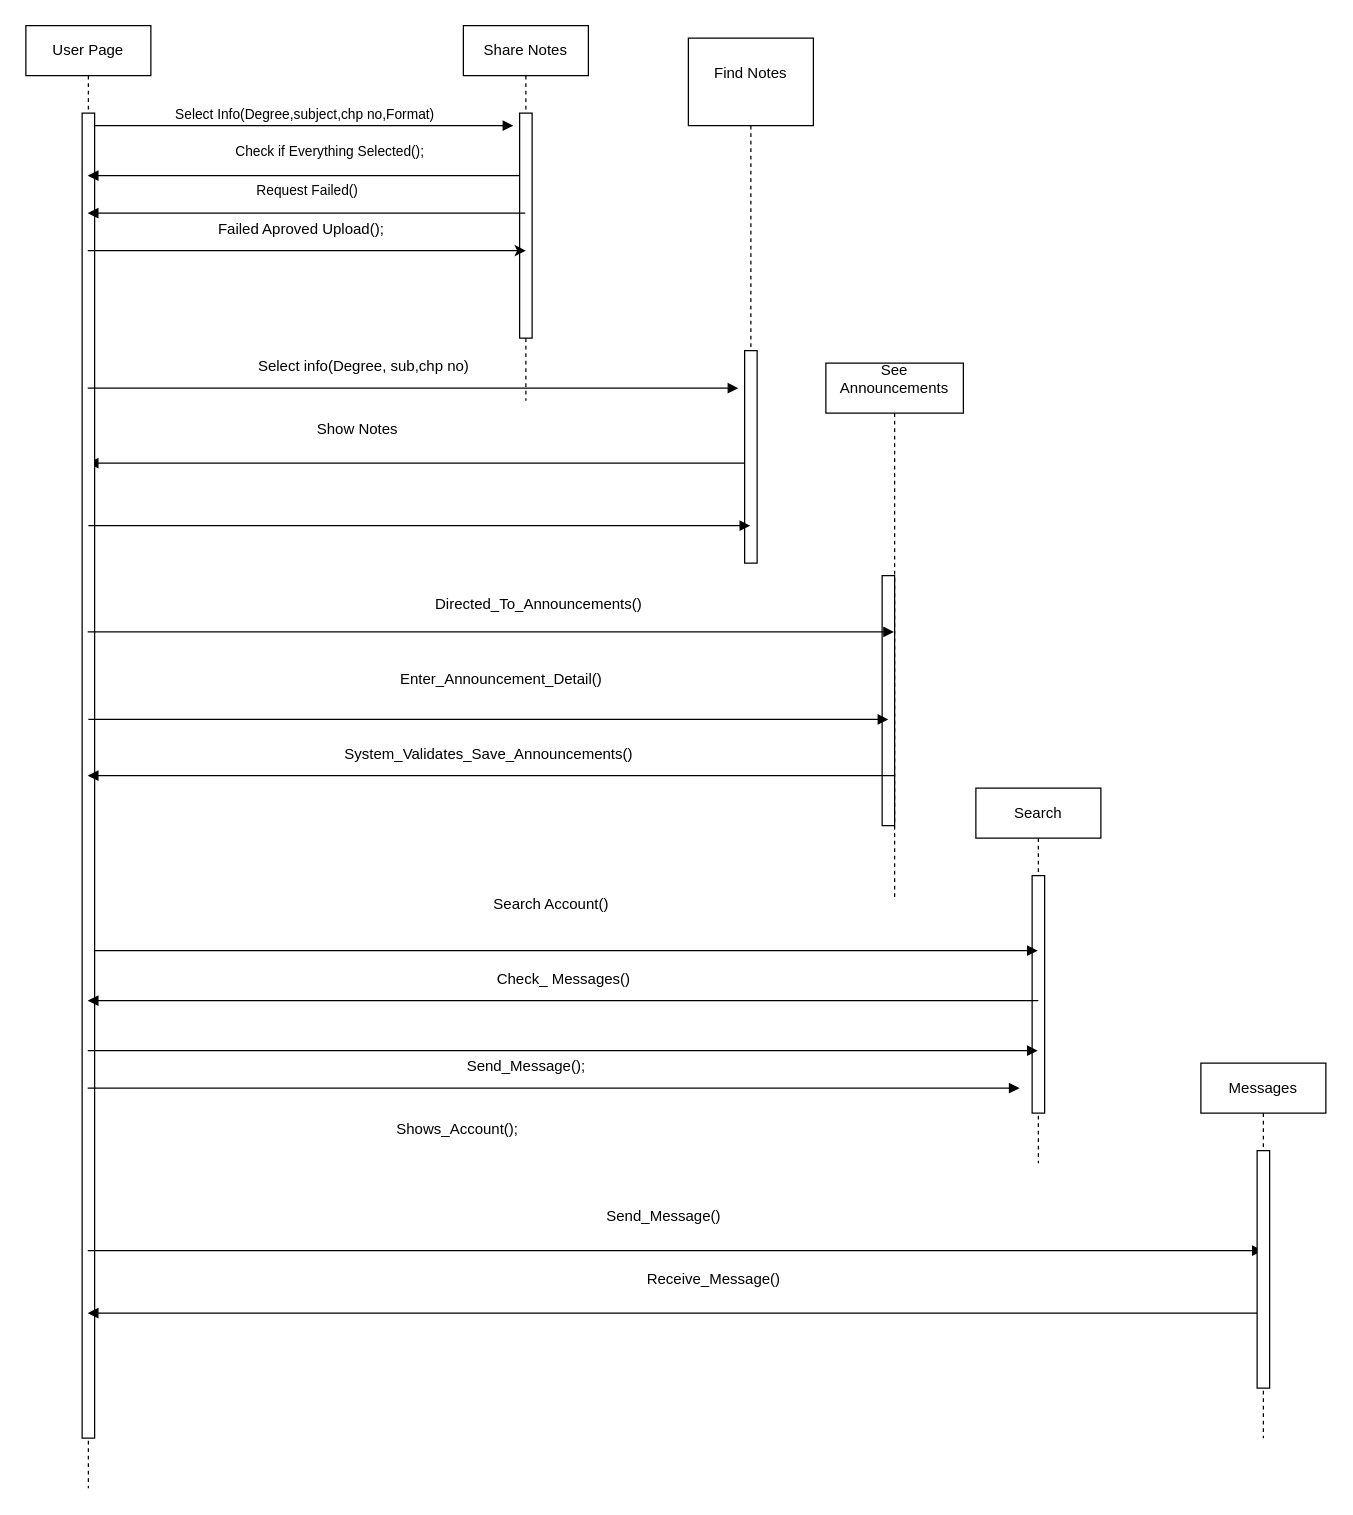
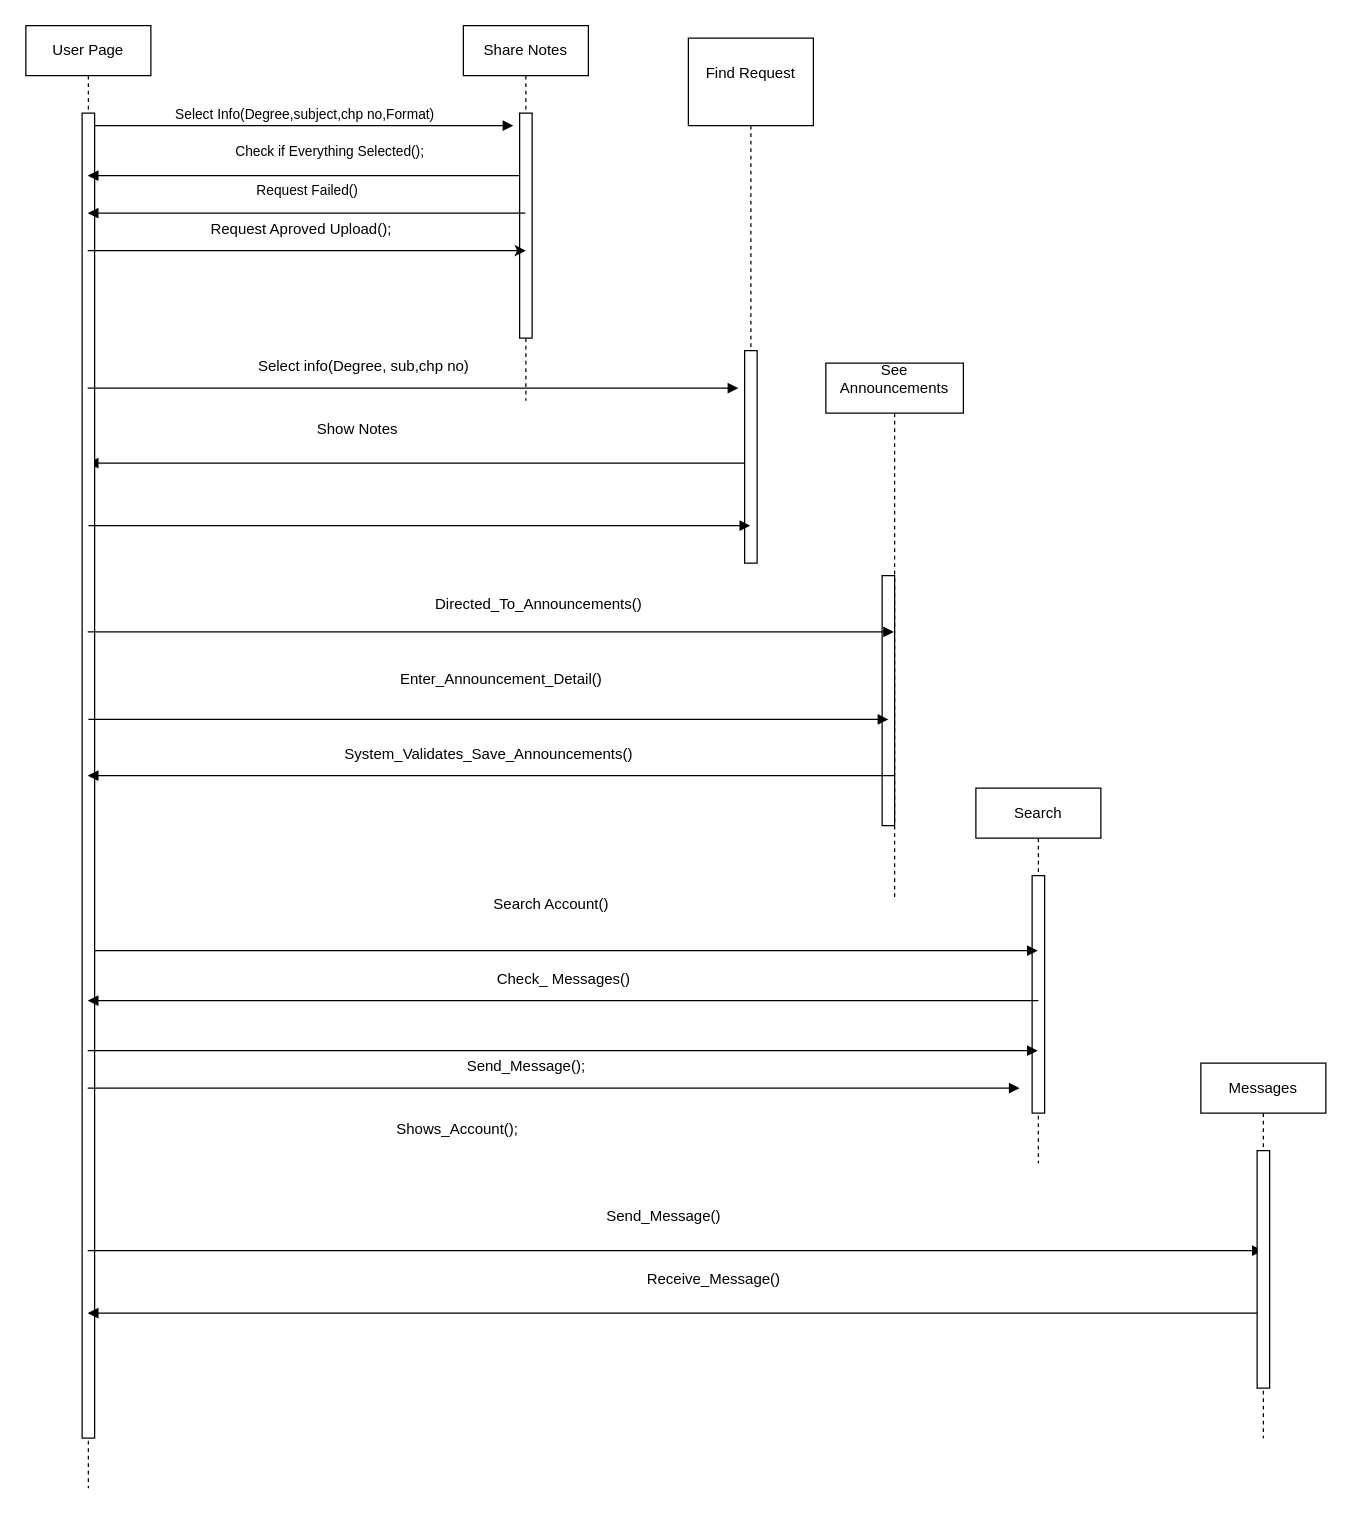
node "Find Notes": label "Find Notes" -> "Find Request"
node "Failed Aproved Upload();": label "Failed Aproved Upload();" -> "Request Aproved Upload();"
